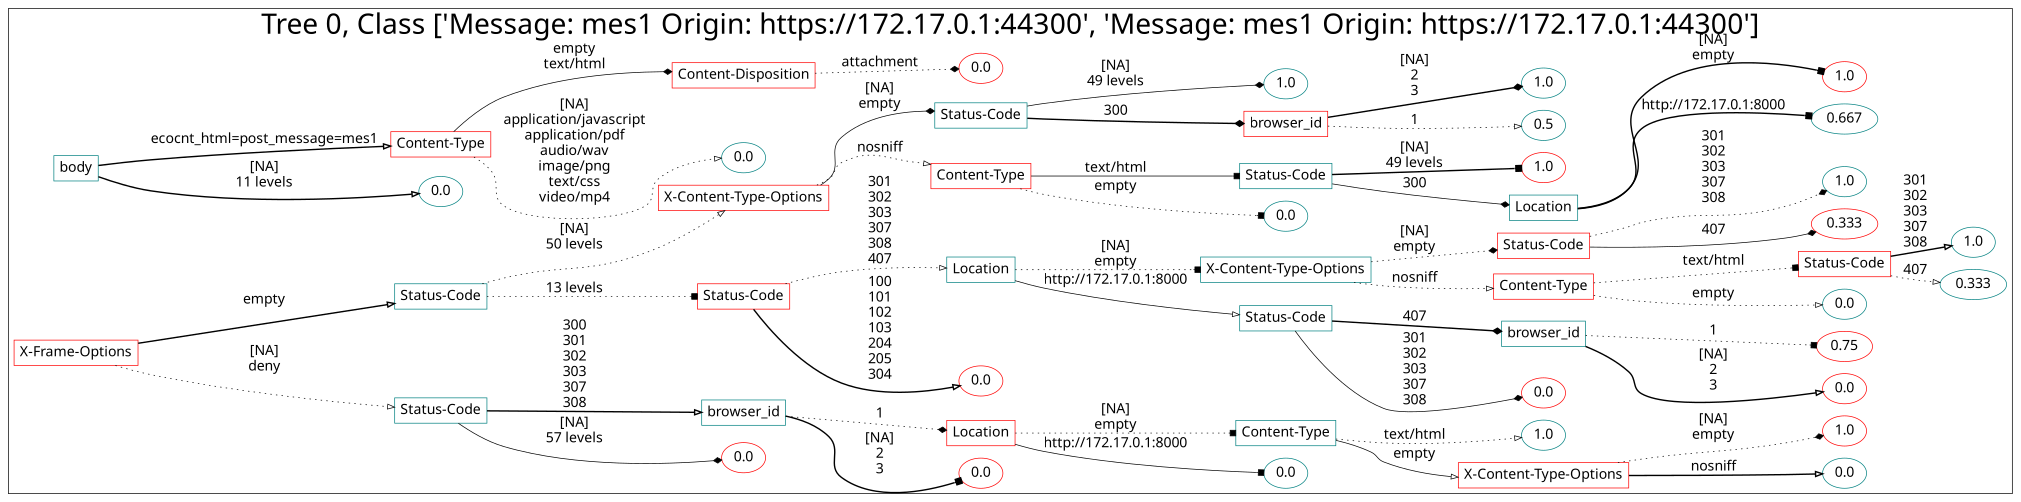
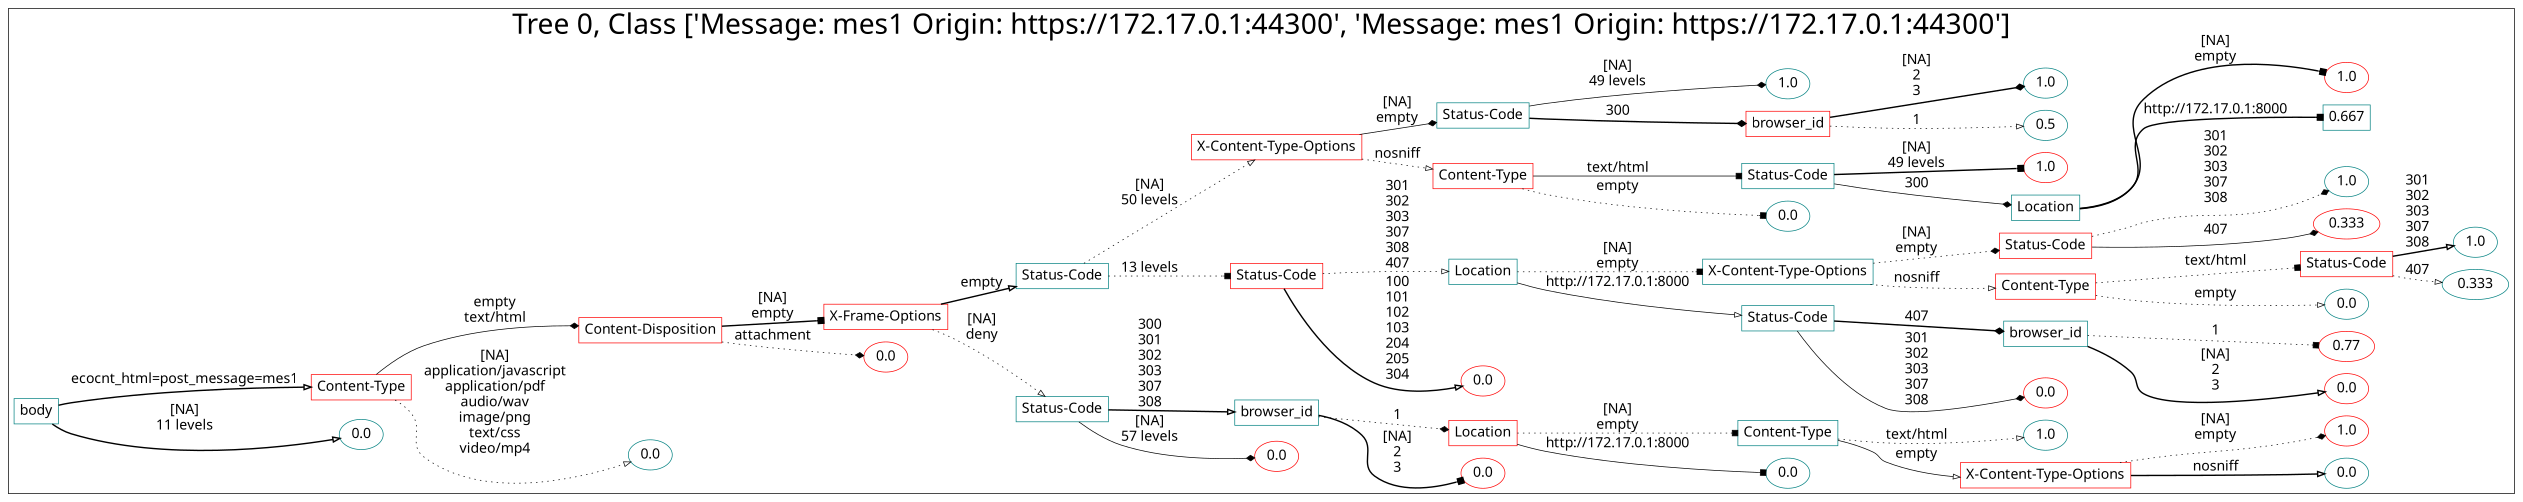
node "0.667": shape ellipse -> box
edge "Content-Disposition" -> "X-Frame-Options": added, label "[NA] empty"
node "0.75": label "0.75" -> "0.77"
